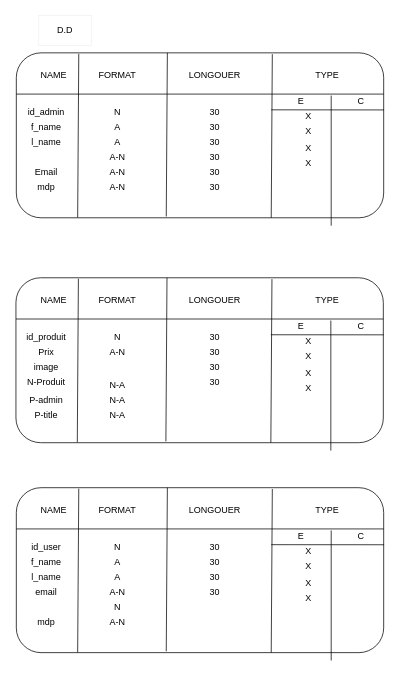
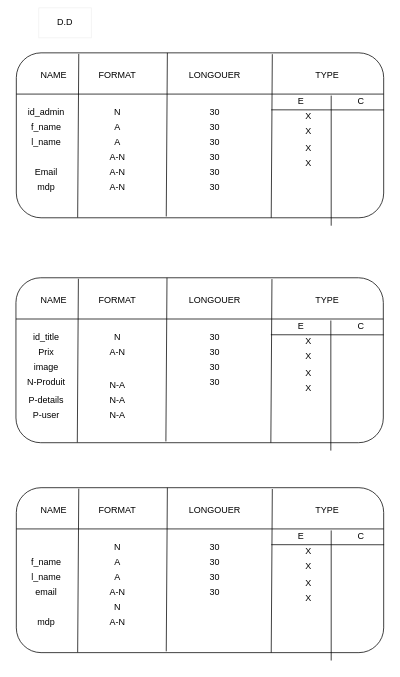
node "D.D": moved (65, 30) -> (65, 23)
node "id_produit": label "id_produit" -> "id_title"
node "P-admin": label "P-admin" -> "P-details"
node "P-title": label "P-title" -> "P-user"
node "id_user": removed
